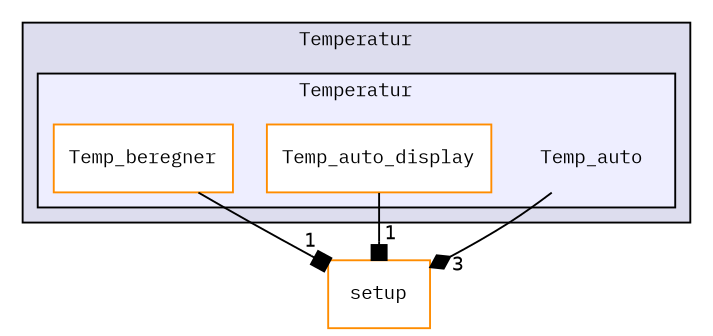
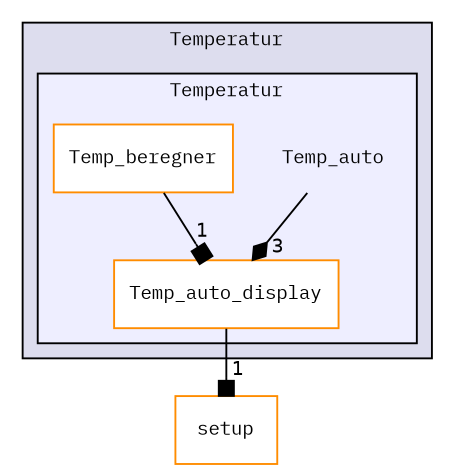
edge "Temp_beregner" -> "setup": now "Temp_beregner" -> "Temp_auto_display"
edge "Temp_auto" -> "setup": now "Temp_auto" -> "Temp_auto_display"
